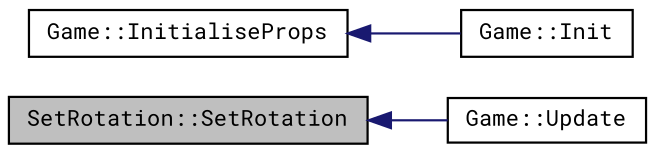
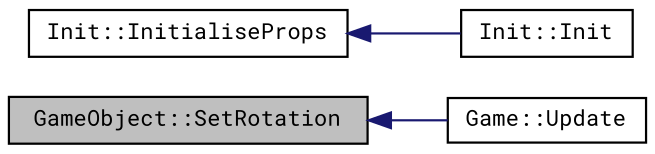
node "Game::InitialiseProps": label "Game::InitialiseProps" -> "Init::InitialiseProps"
node "Game::Init": label "Game::Init" -> "Init::Init"
node "SetRotation::SetRotation": label "SetRotation::SetRotation" -> "GameObject::SetRotation"
